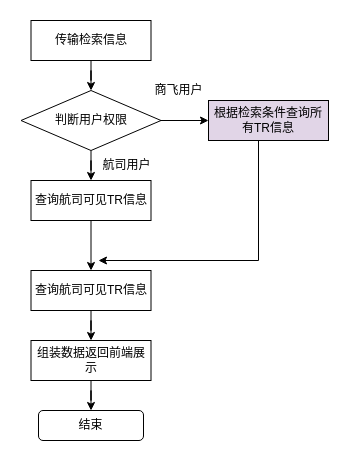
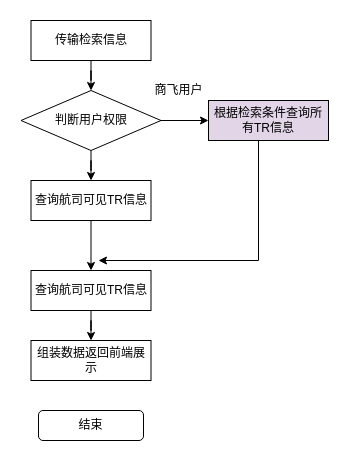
node "航司用户": removed
edge "组装数据返回前端展示" -> "结束": removed
